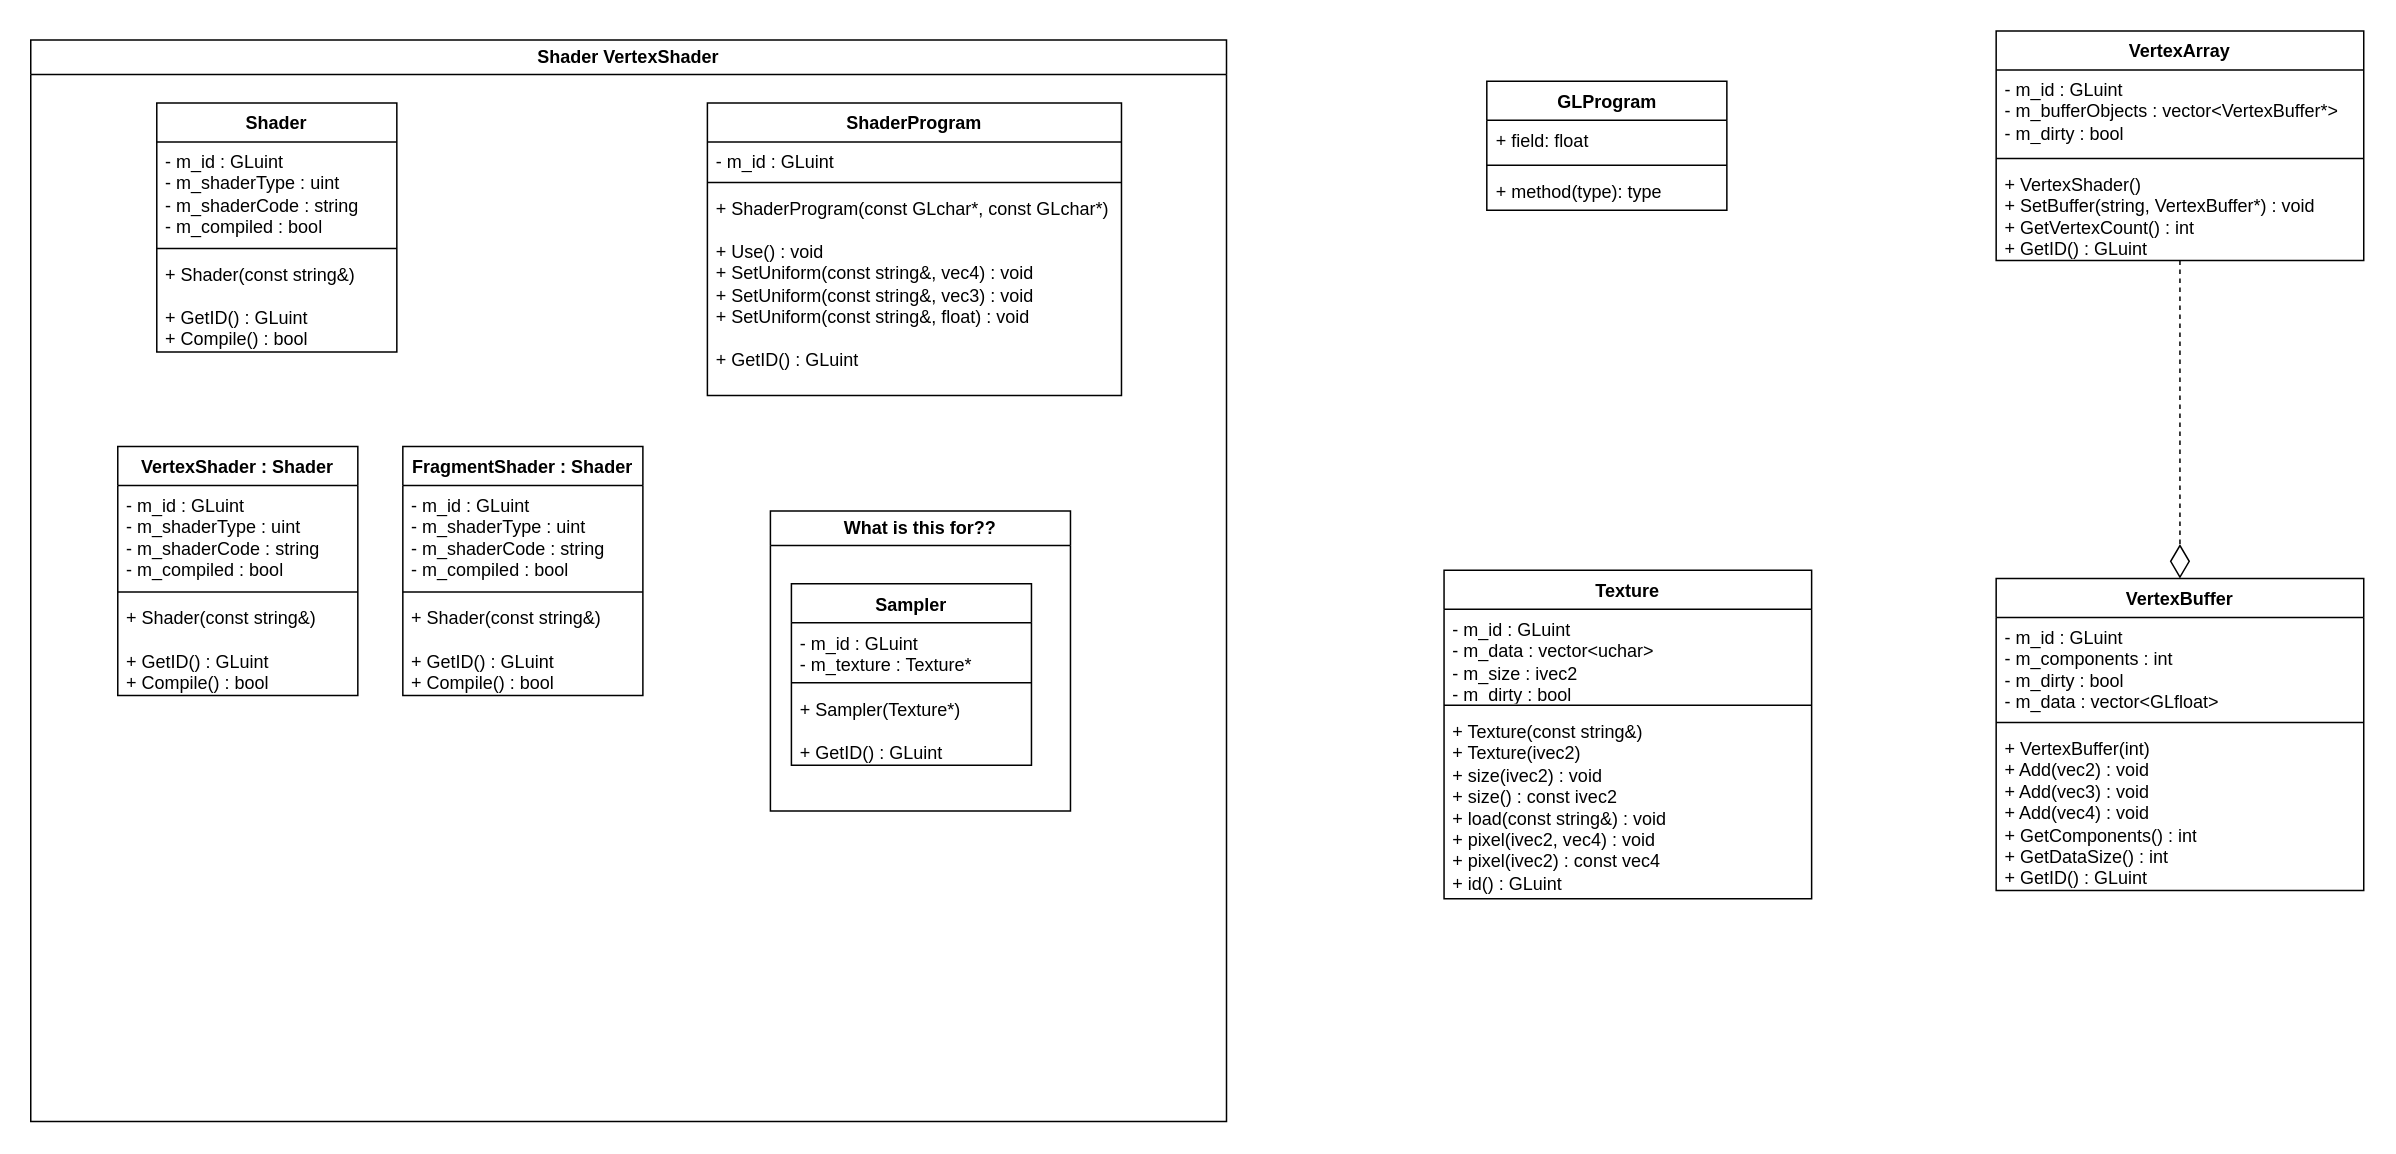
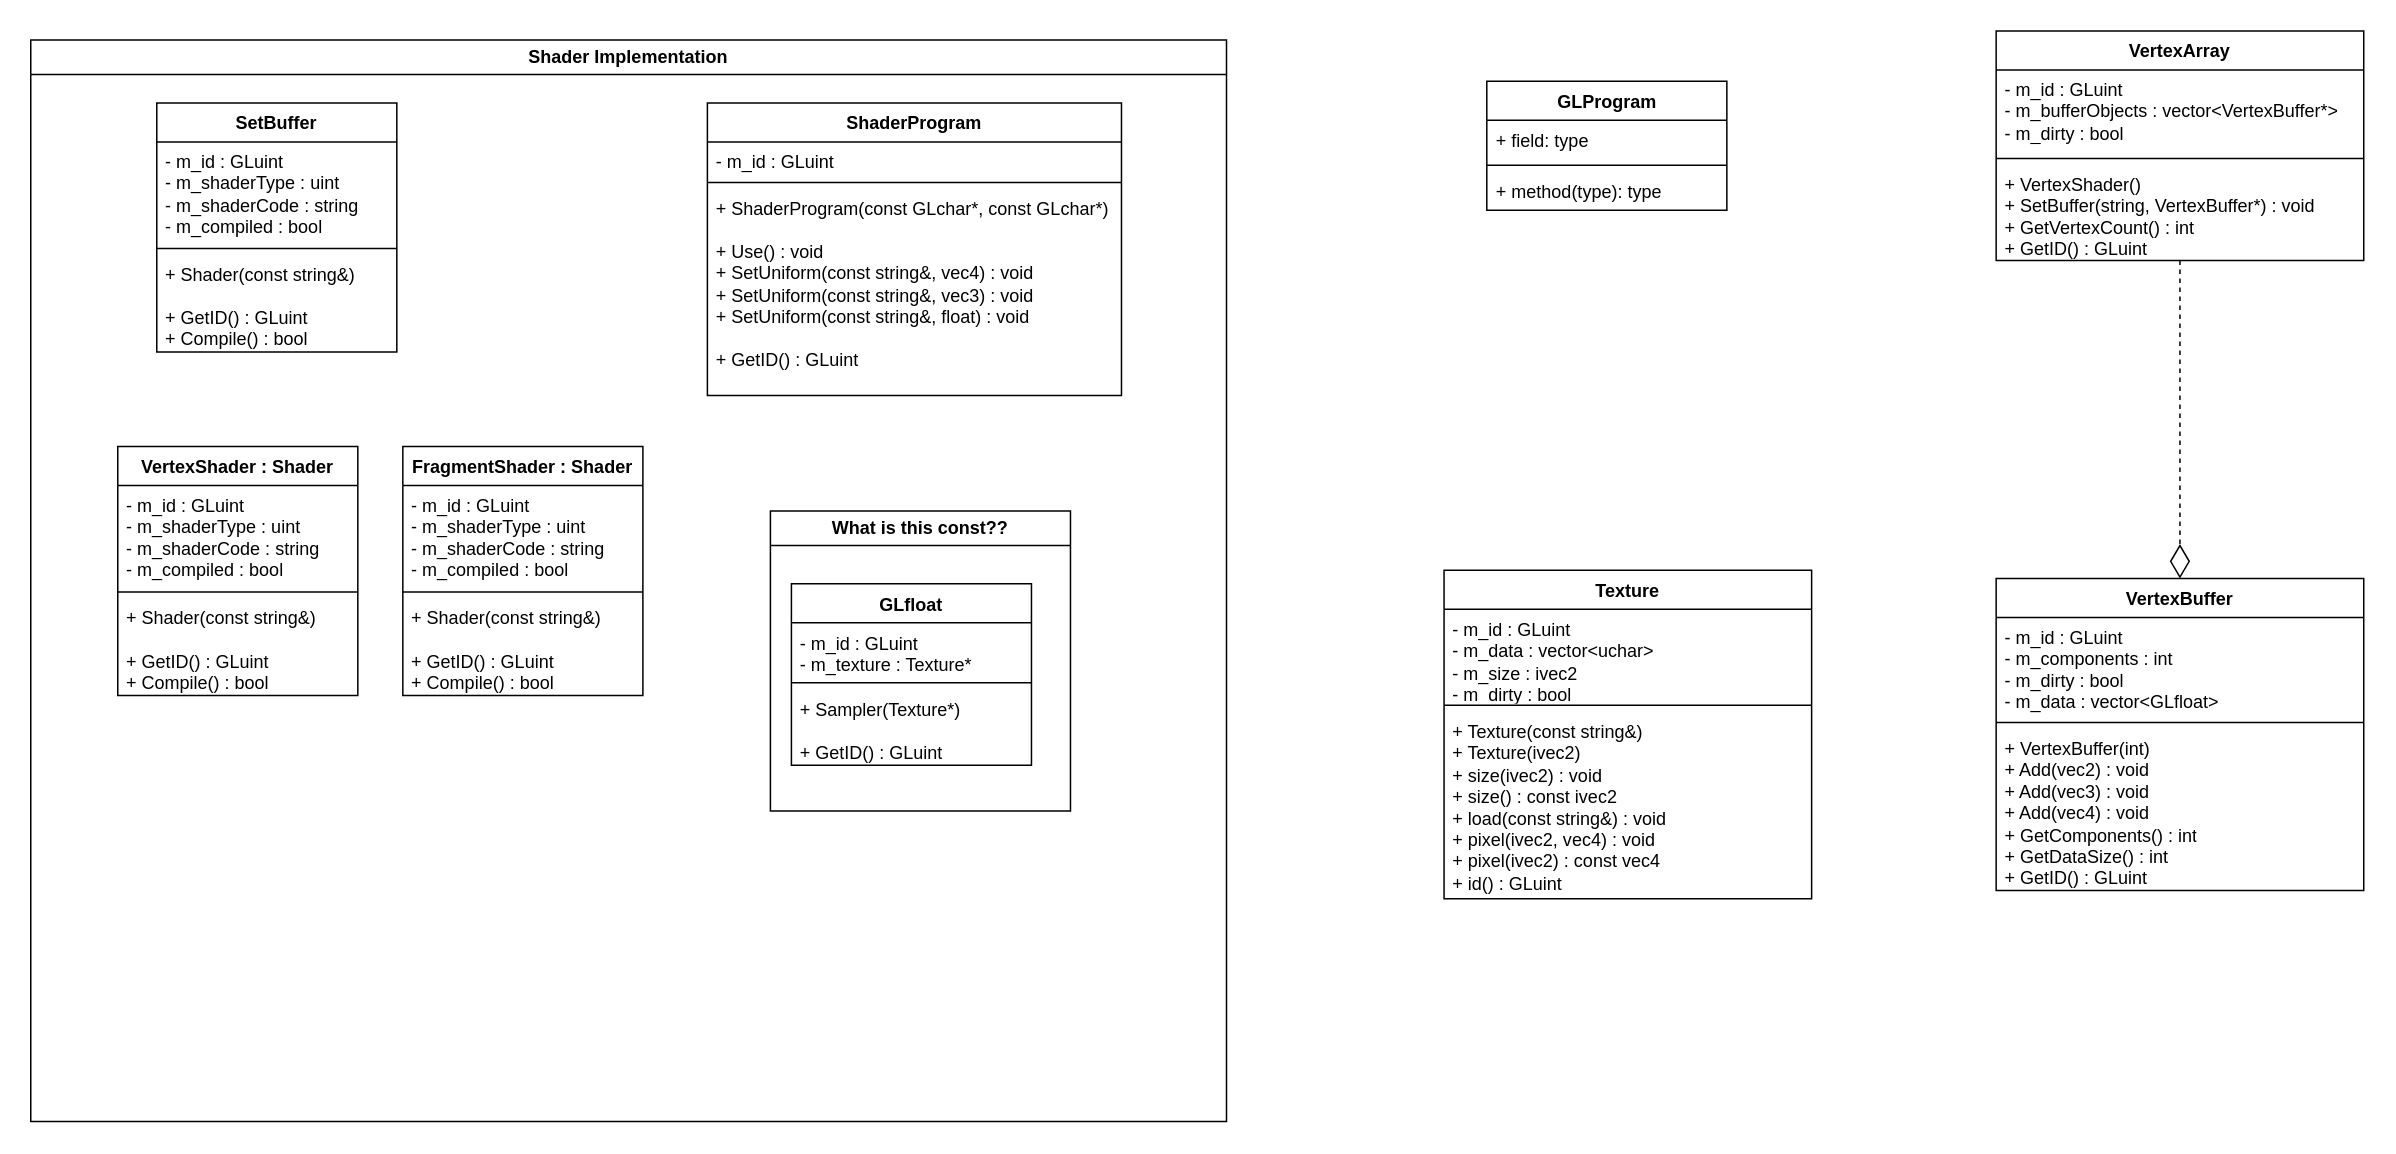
node "Shader VertexShader": label "Shader VertexShader" -> "Shader Implementation"
node "Shader": label "Shader" -> "SetBuffer"
node "+ field: float": label "+ field: float" -> "+ field: type"
node "What is this for??": label "What is this for??" -> "What is this const??"
node "Sampler": label "Sampler" -> "GLfloat"
